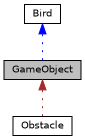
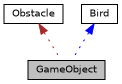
edge "Obstacle" -> "GameObject": reversed
